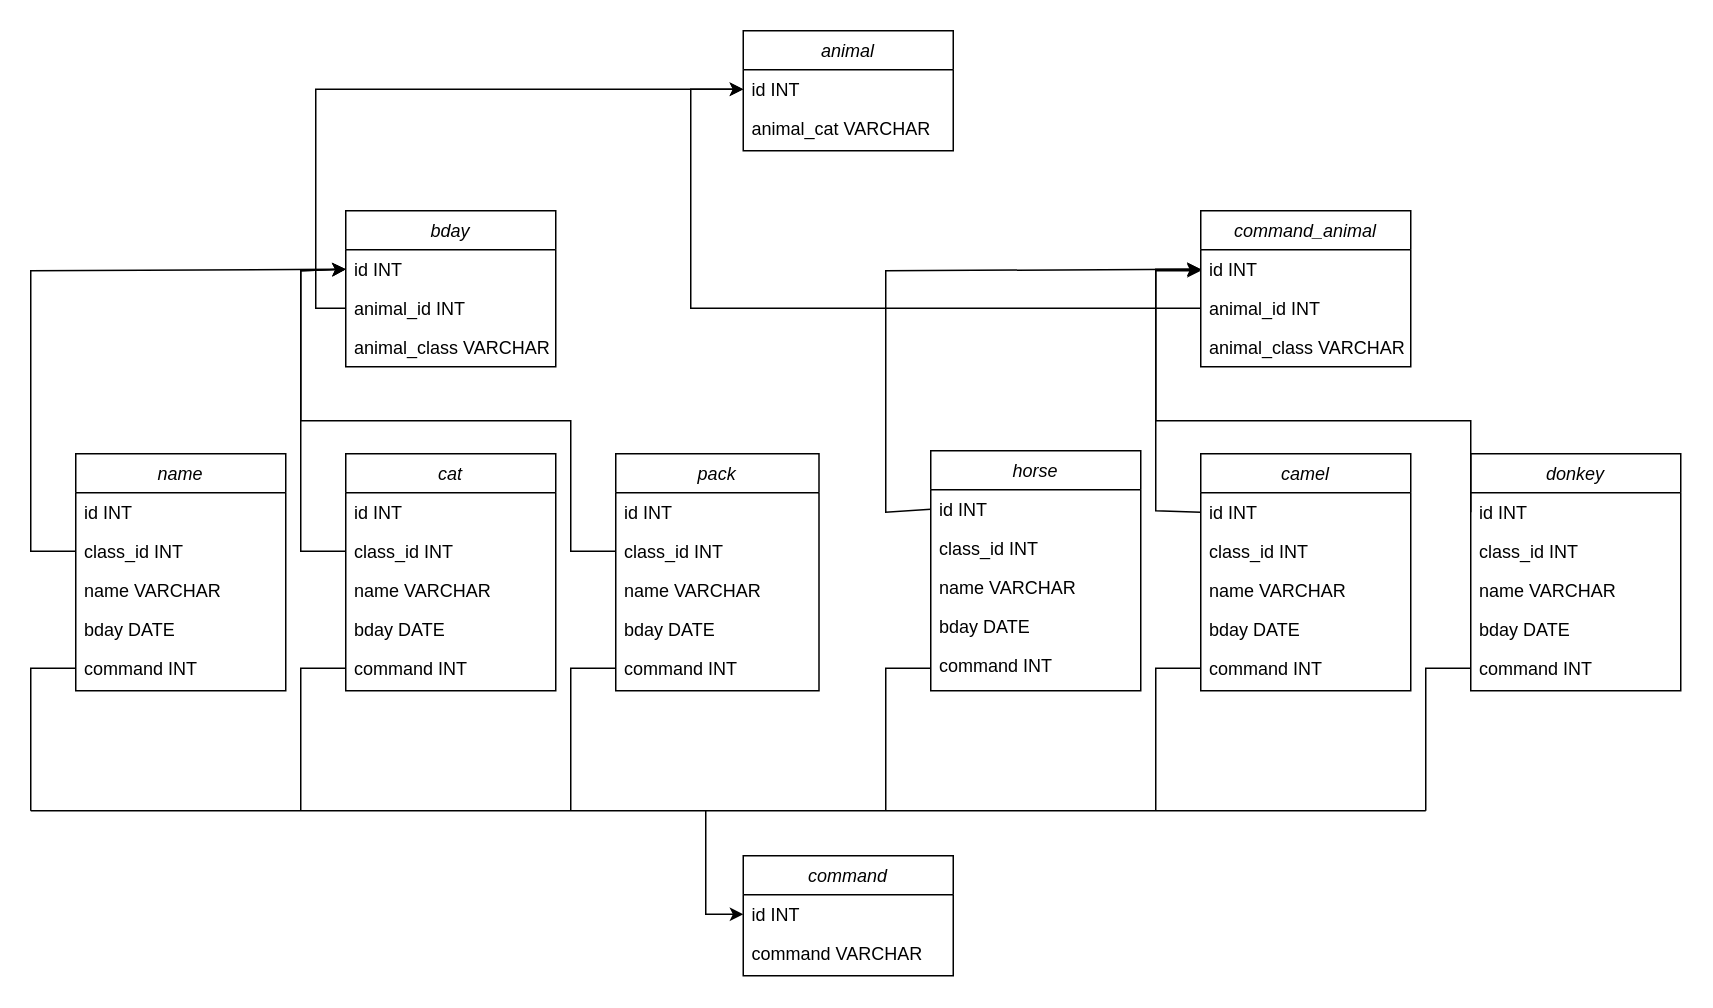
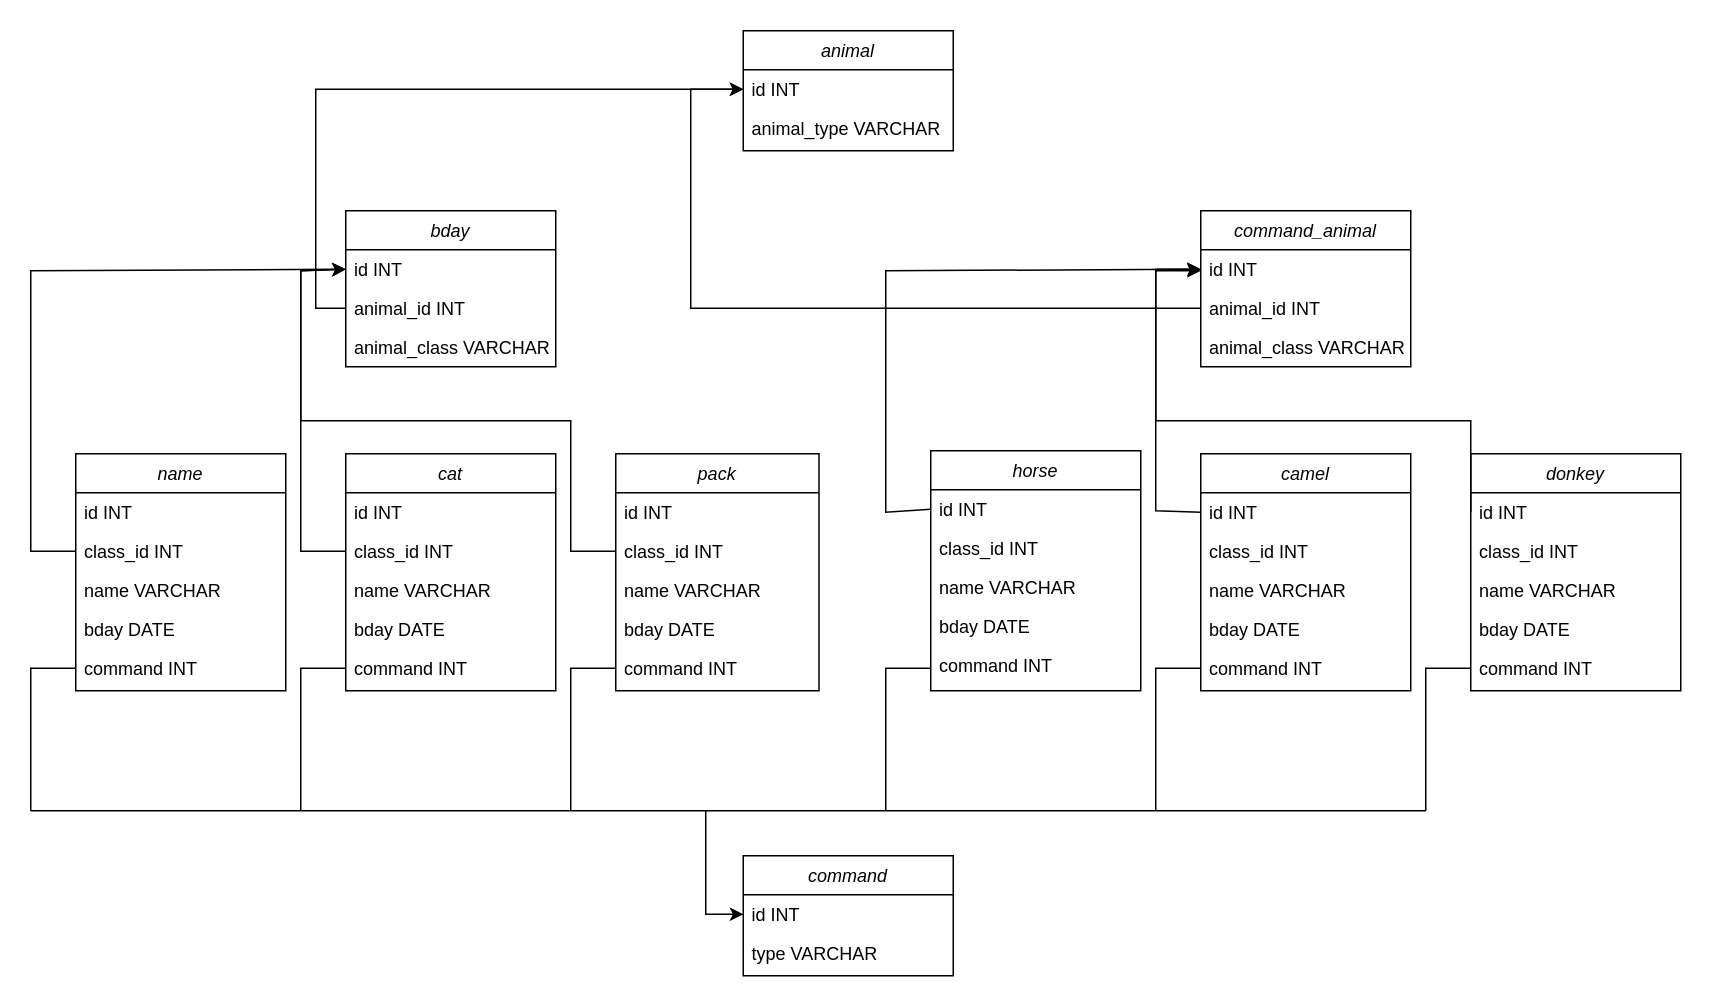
node "animal_cat VARCHAR": label "animal_cat VARCHAR" -> "animal_type VARCHAR"
node "command VARCHAR": label "command VARCHAR" -> "type VARCHAR"
